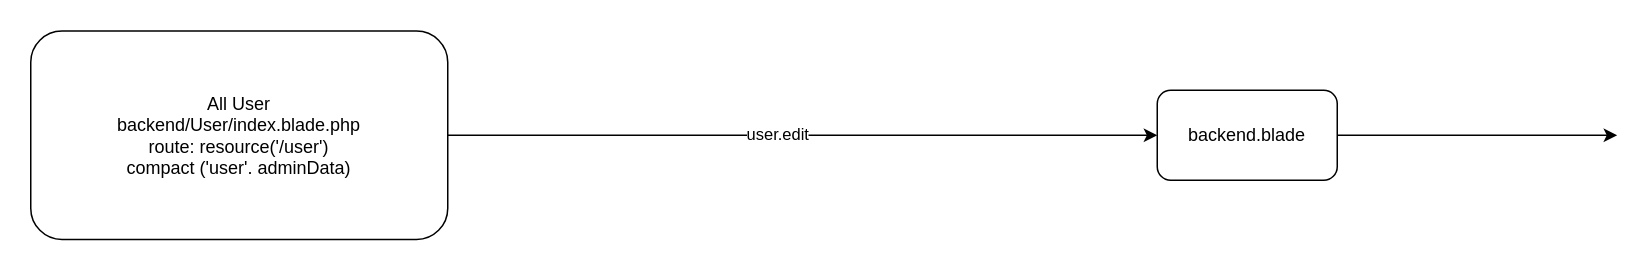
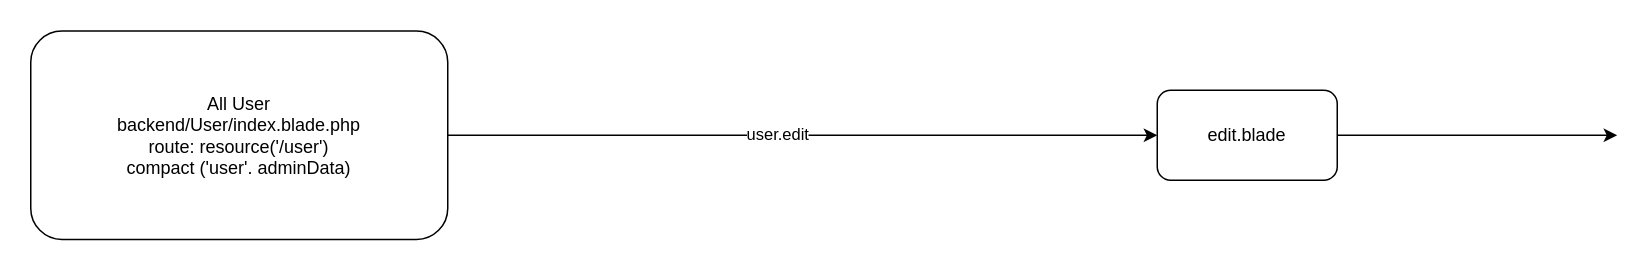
node "backend.blade": label "backend.blade" -> "edit.blade"
